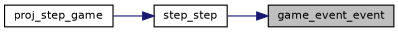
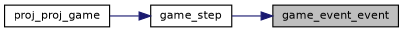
node "proj_step_game": label "proj_step_game" -> "proj_proj_game"
node "step_step": label "step_step" -> "game_step"
